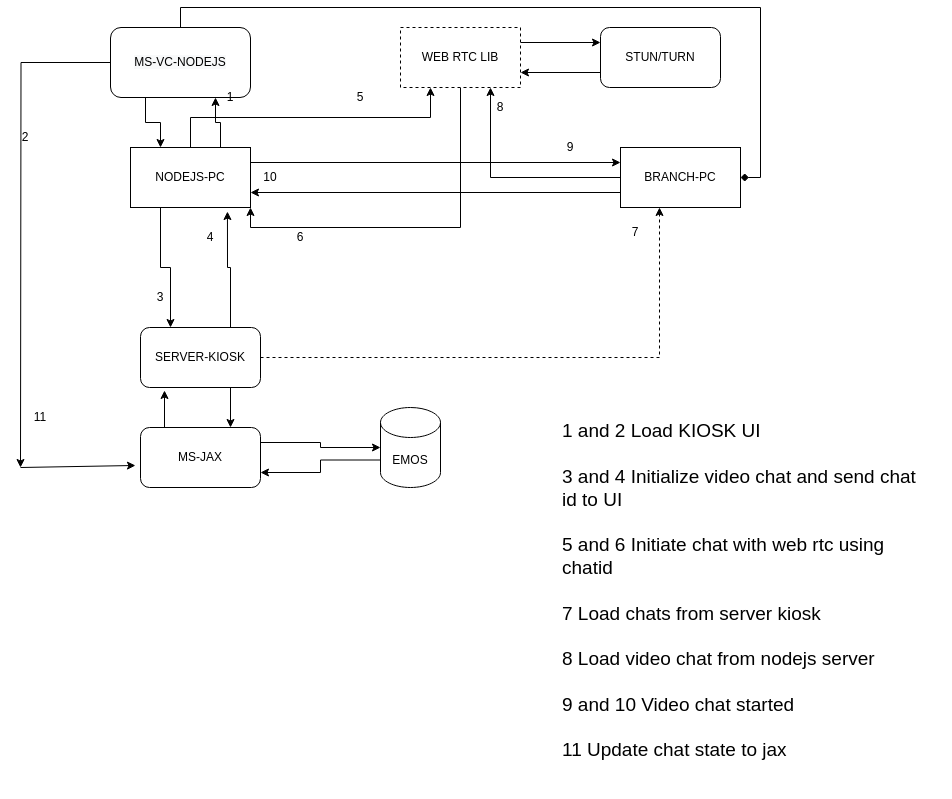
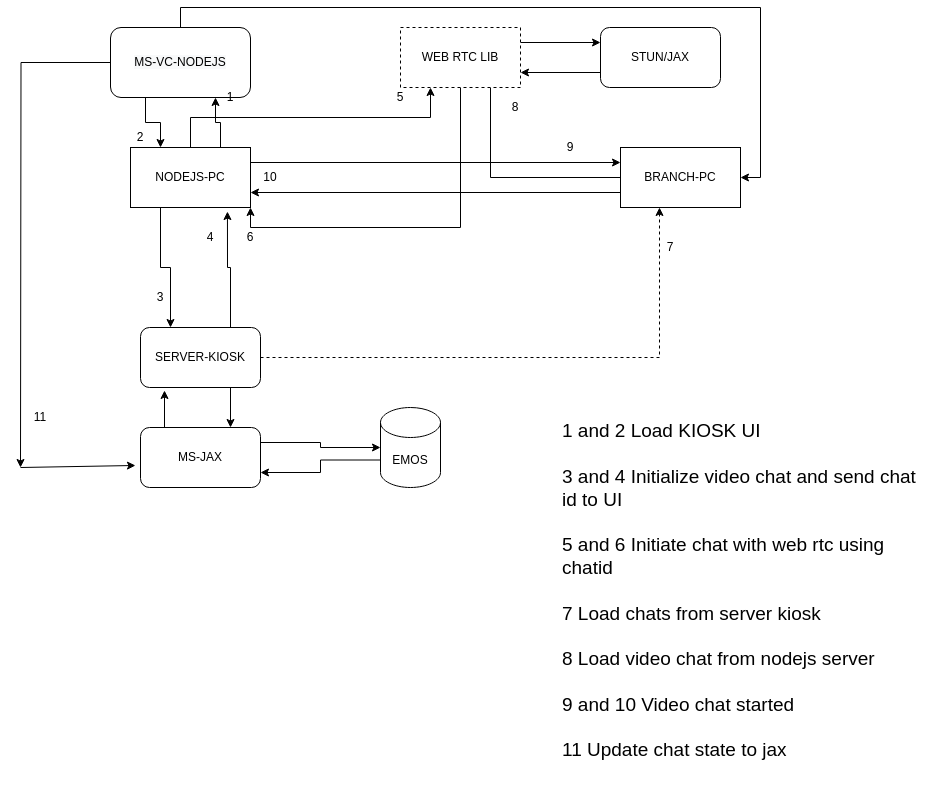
node "STUN/TURN": label "STUN/TURN" -> "STUN/JAX"
edge "BRANCH-PC" -> "WEB RTC LIB": arrowhead classic -> none
node "5": moved (361, 98) -> (401, 98)
node "8": moved (501, 108) -> (516, 108)
node "2": moved (26, 138) -> (141, 138)
edge "MS-VC-NODEJS" -> "BRANCH-PC": arrowhead diamond -> classic
node "7": moved (636, 233) -> (671, 248)
node "6": moved (301, 238) -> (251, 238)
